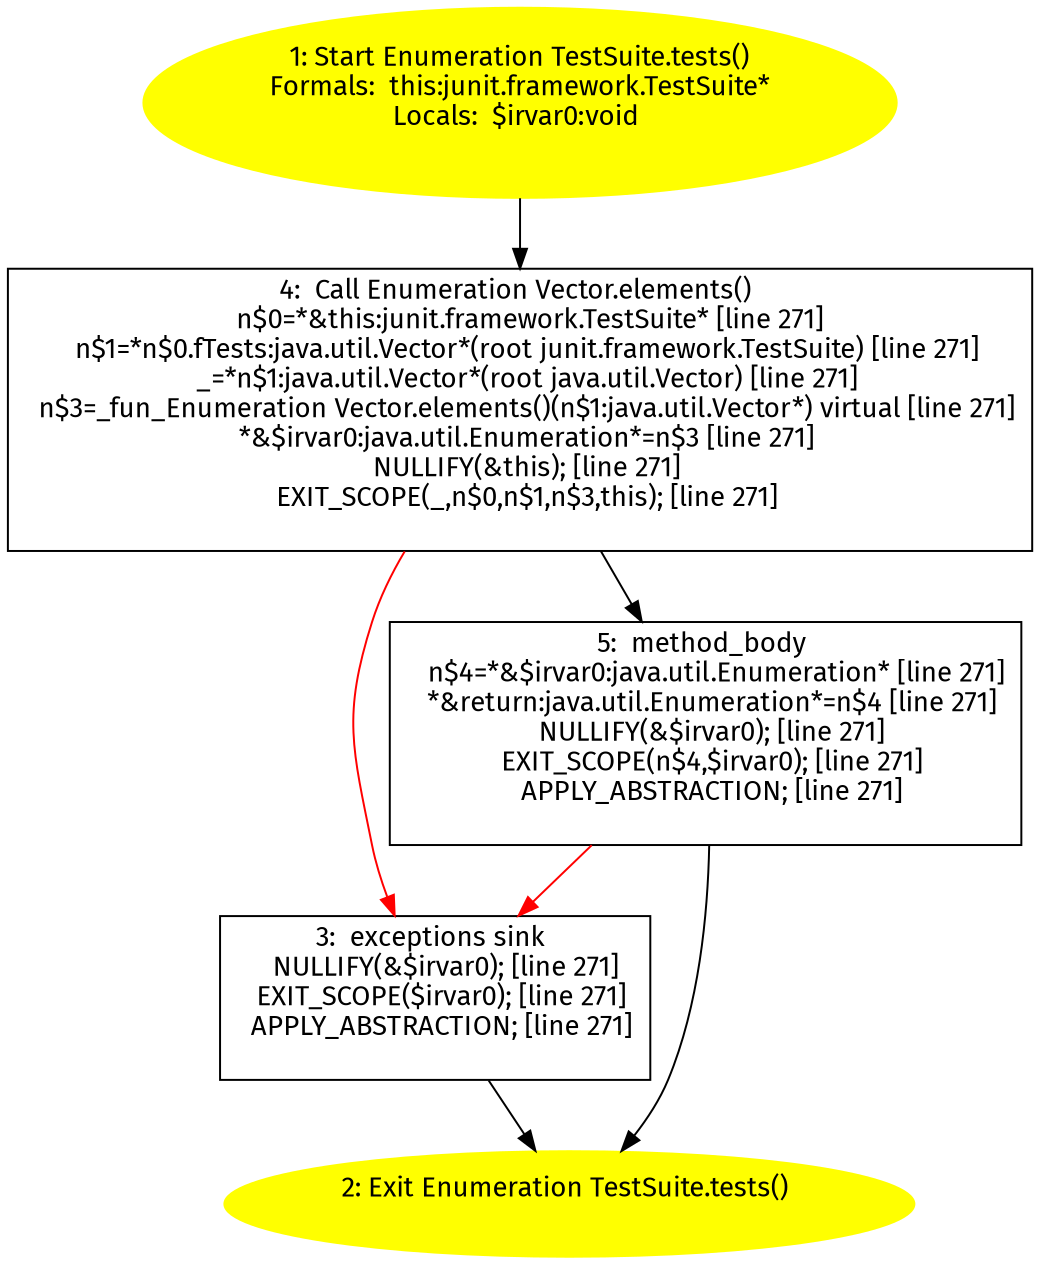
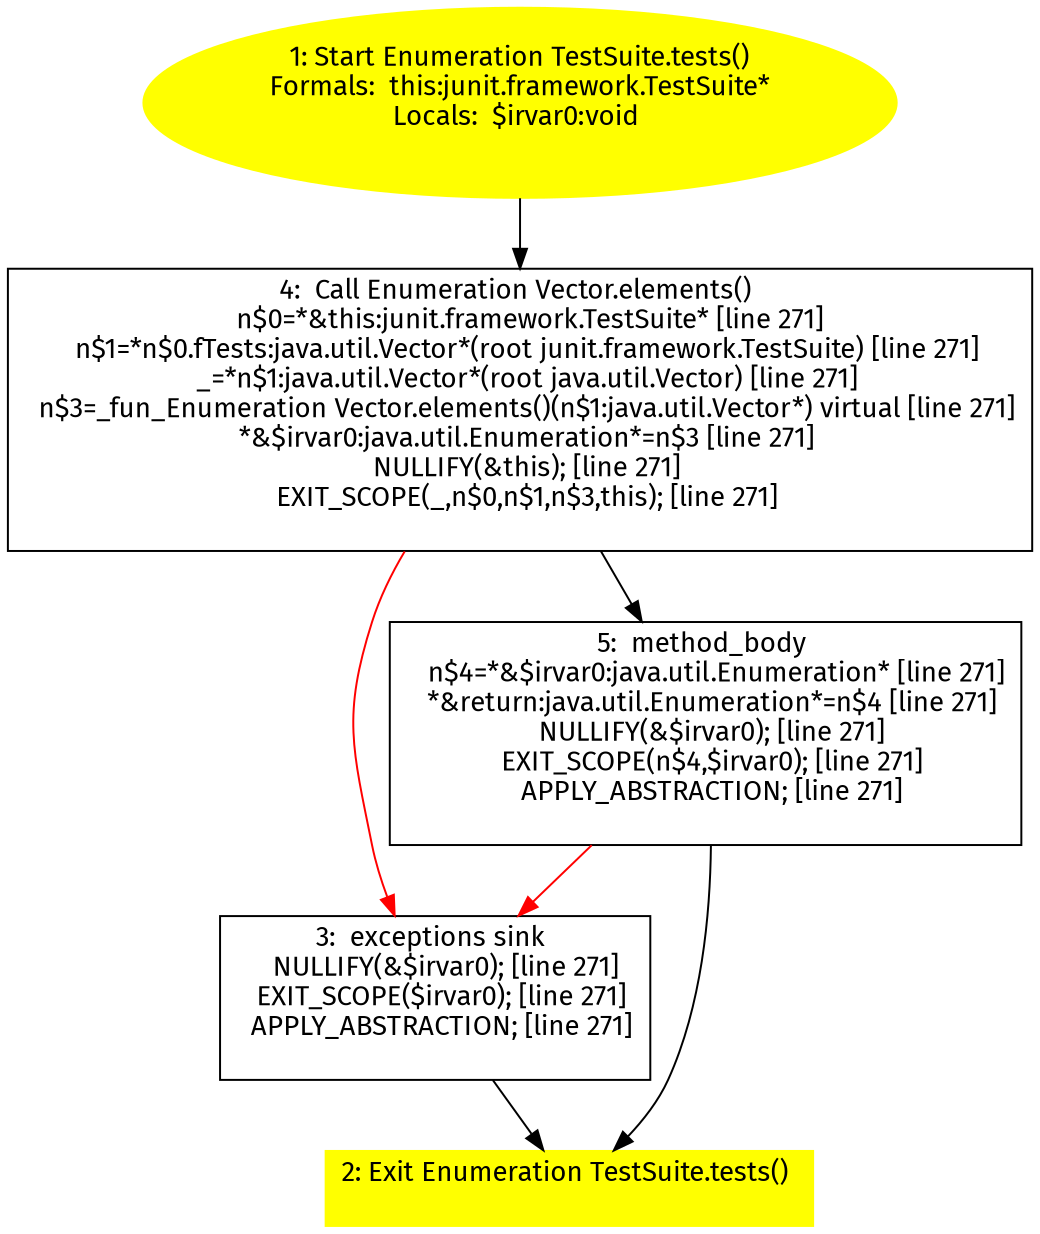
node "2: Exit Enumeration TestSuite.tests()": shape ellipse -> box
